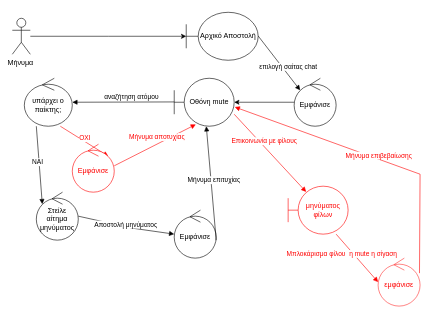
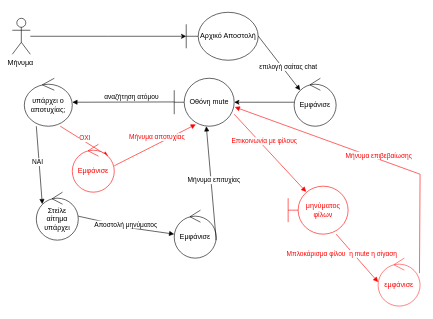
node "υπάρχει ο παίκτης;": label "υπάρχει ο παίκτης;" -> "υπάρχει ο αποτυχίας;"
node "Στείλε αίτημα μηνύματος": label "Στείλε αίτημα μηνύματος" -> "Στείλε αίτημα υπάρχει"
